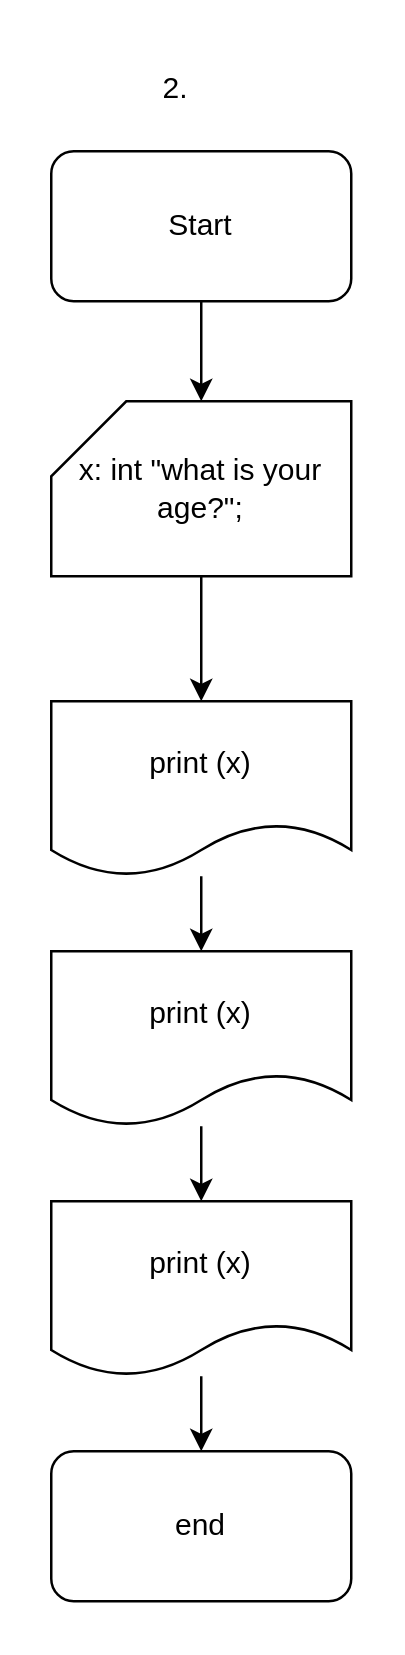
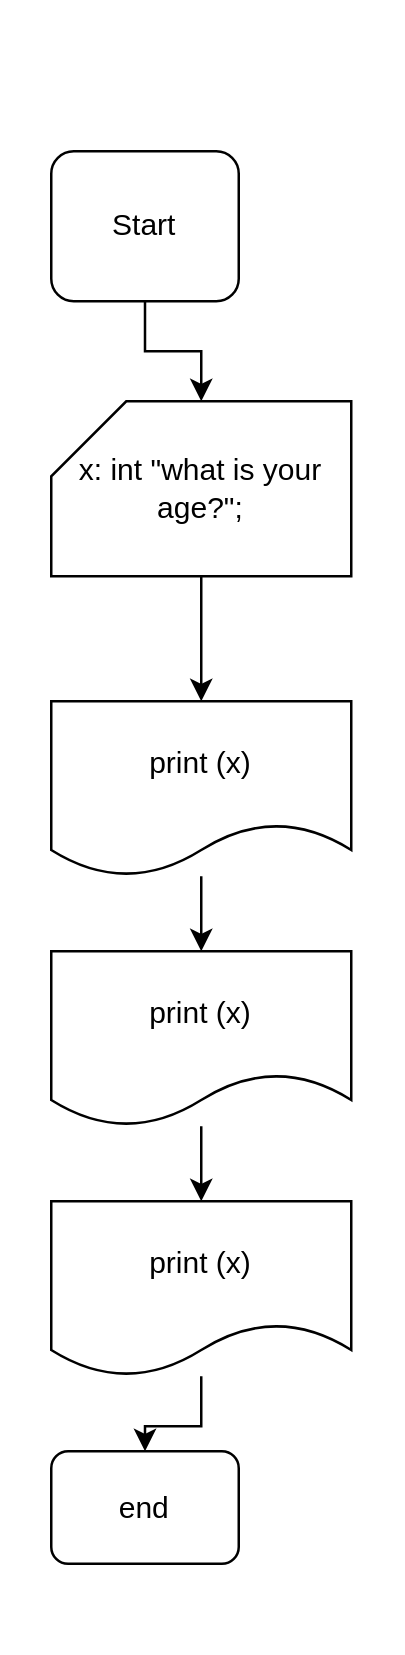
node "2.": removed
node "Start": size 300x150 -> 188x150
node "end": size 300x150 -> 188x113
